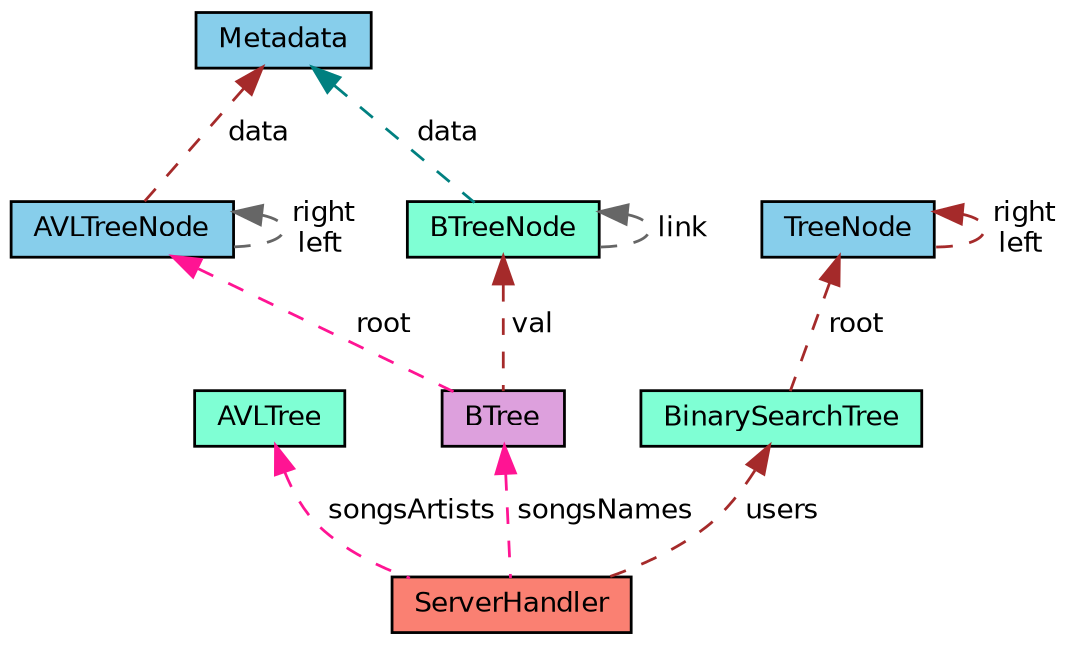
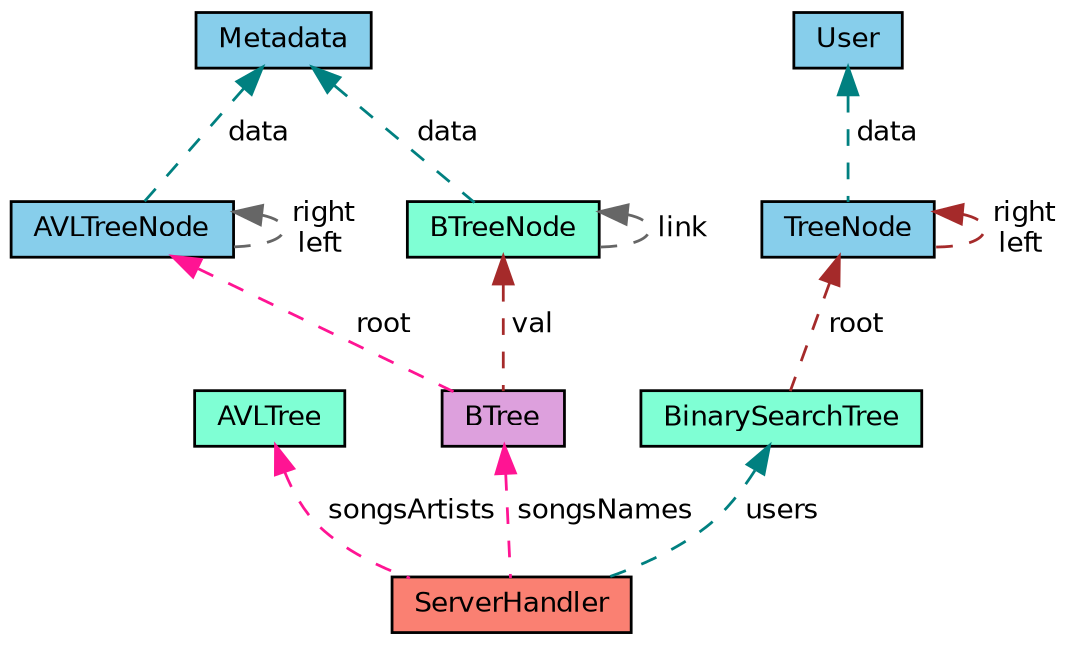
node "User": added
edge "AVLTreeNode" -> "Metadata": color brown -> teal
edge "ServerHandler" -> "BinarySearchTree": color brown -> teal
